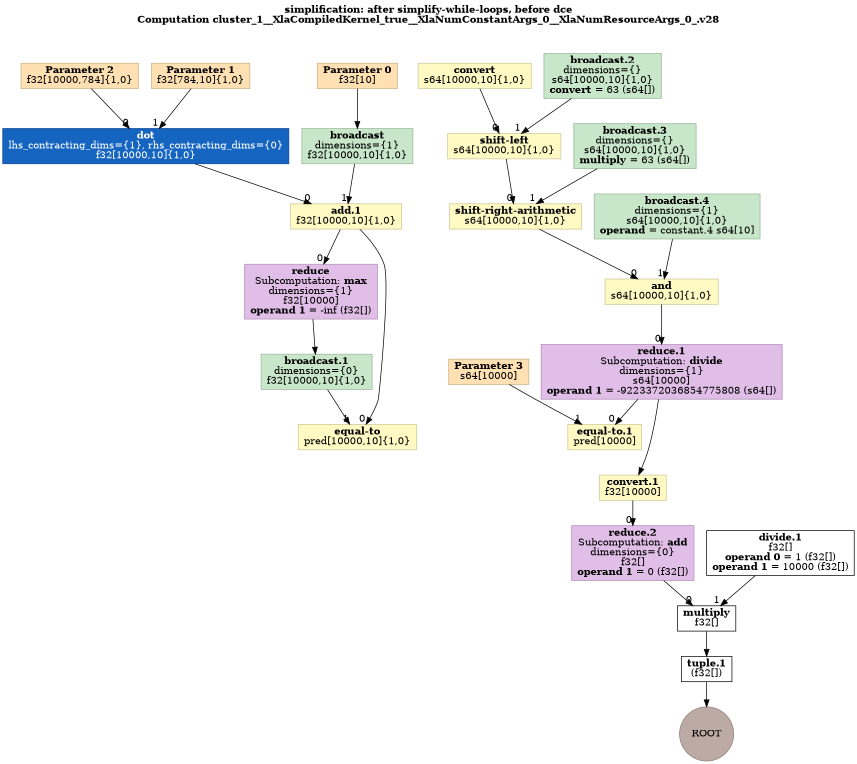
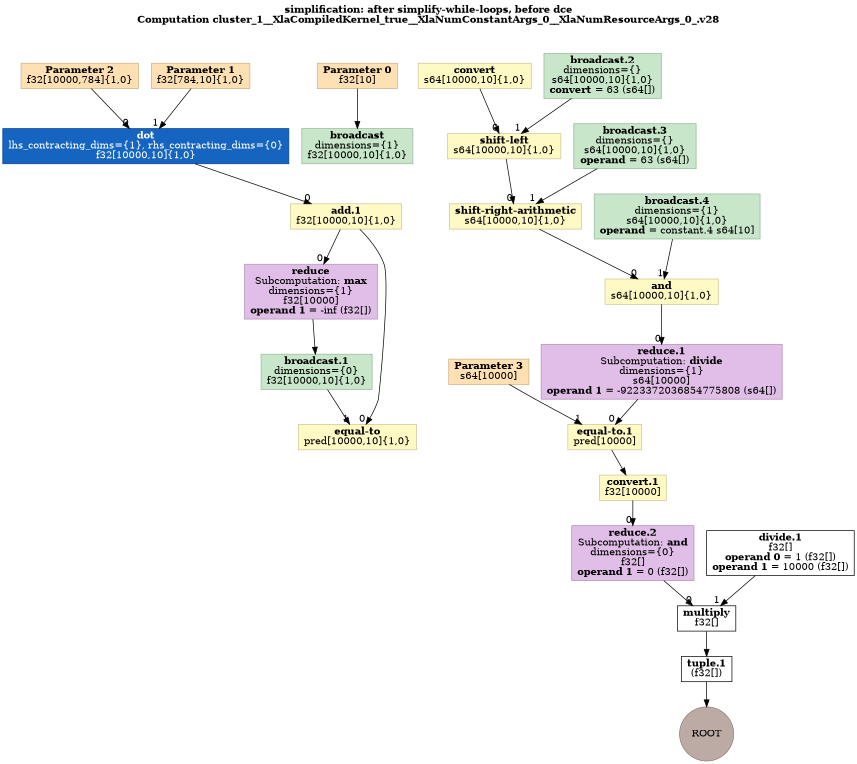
node "broadcast.3": text "multiply" -> "operand"
edge "broadcast" -> "add.1": removed
edge "reduce.1" -> "convert.1": now "equal-to.1" -> "convert.1"
node "reduce.2": text "add" -> "and"
